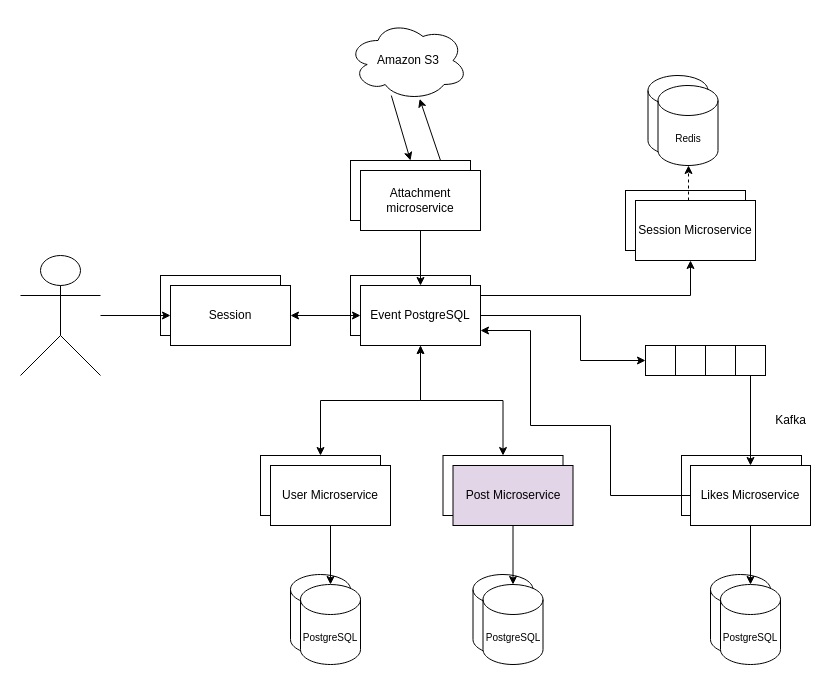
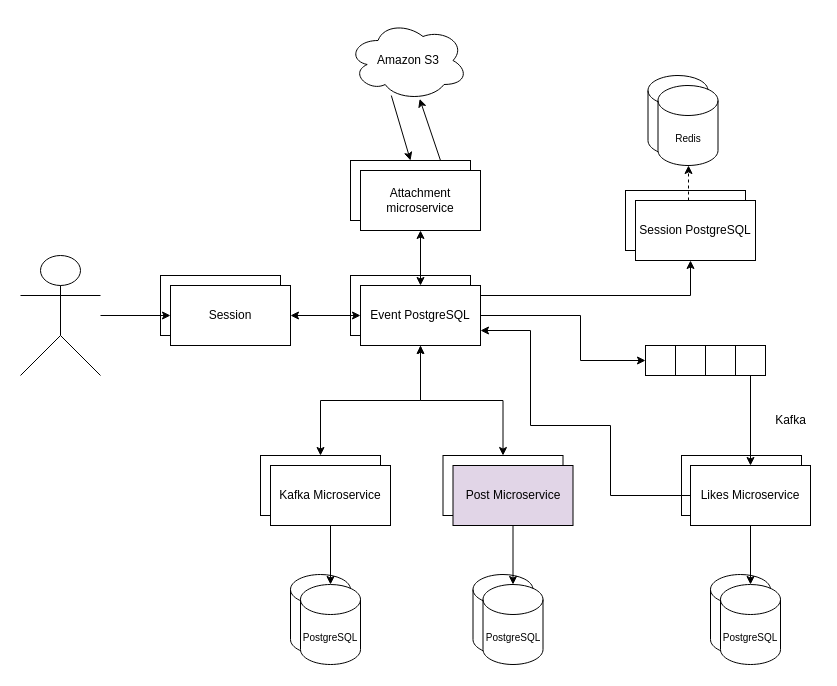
node "Session Microservice": label "Session Microservice" -> "Session PostgreSQL"
edge "Attachment microservice" -> "Event PostgreSQL": arrowhead none -> classic
node "User Microservice": label "User Microservice" -> "Kafka Microservice"
